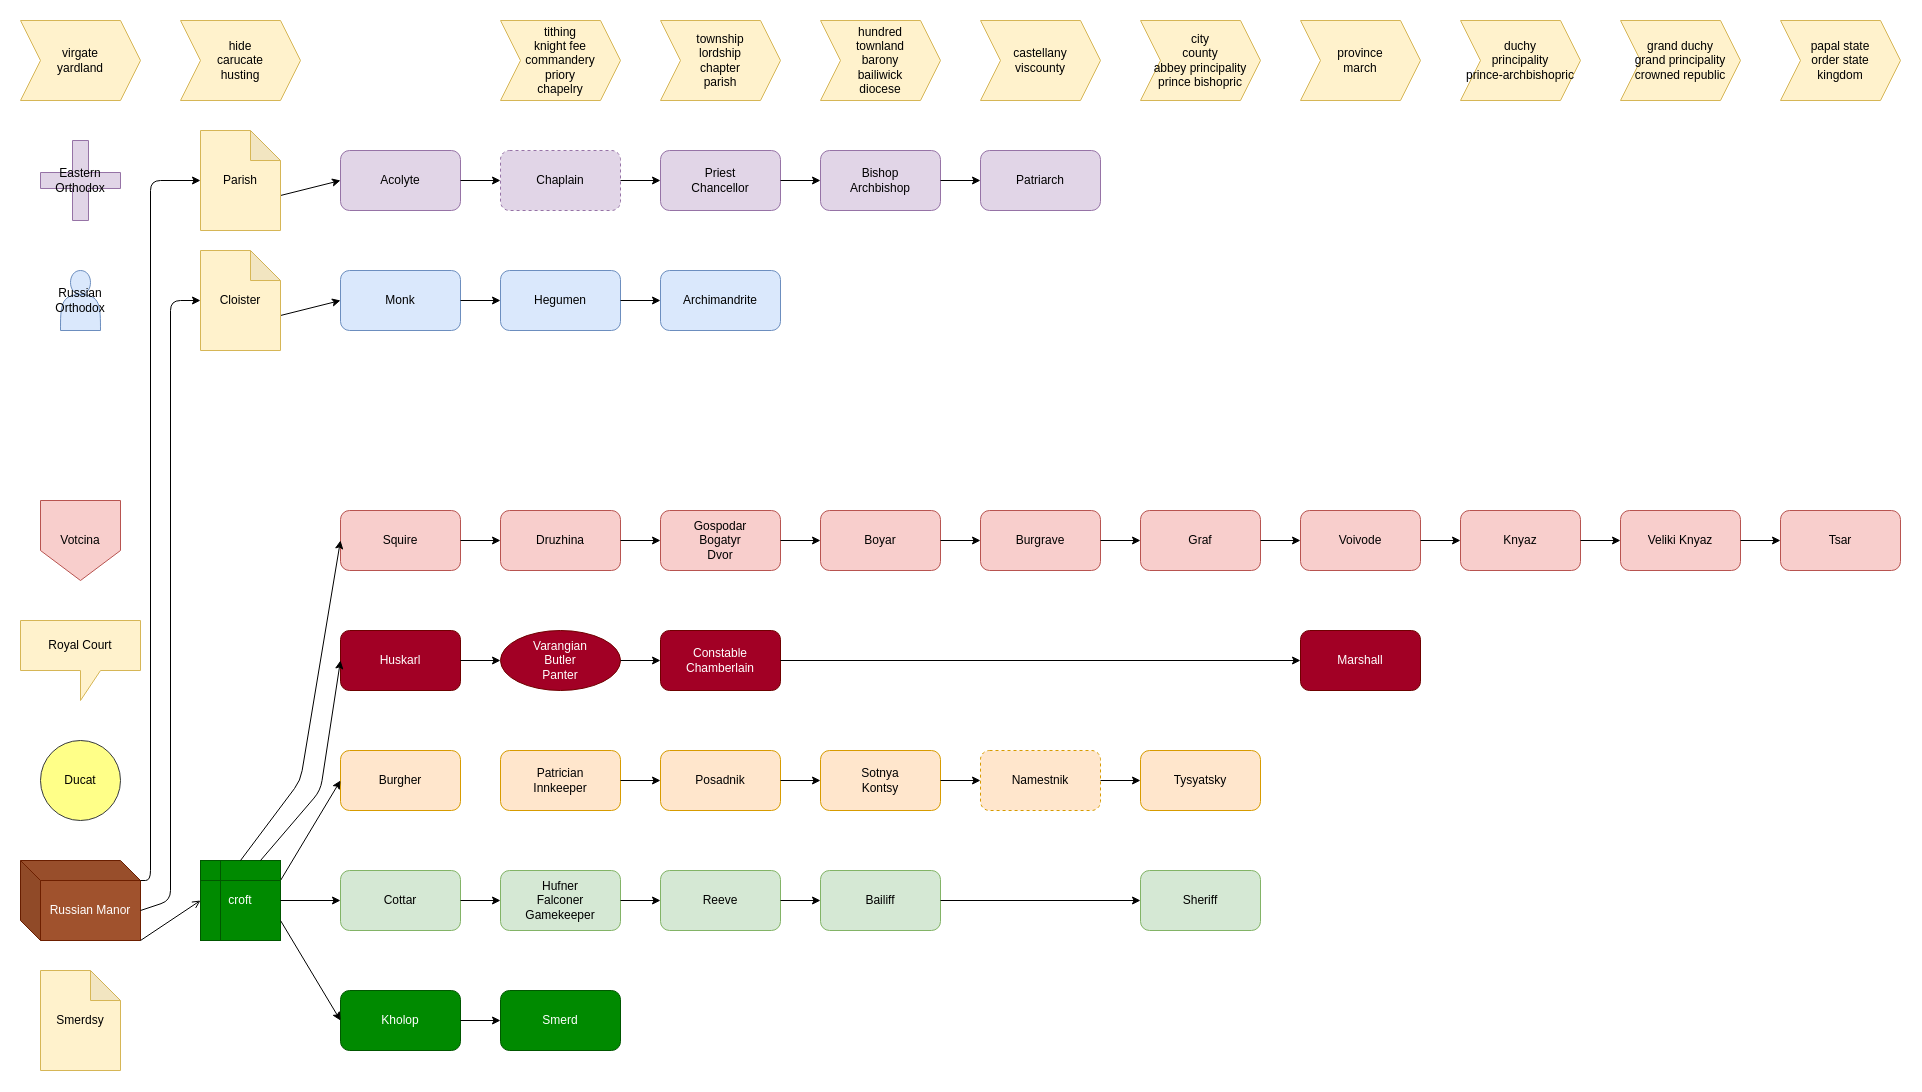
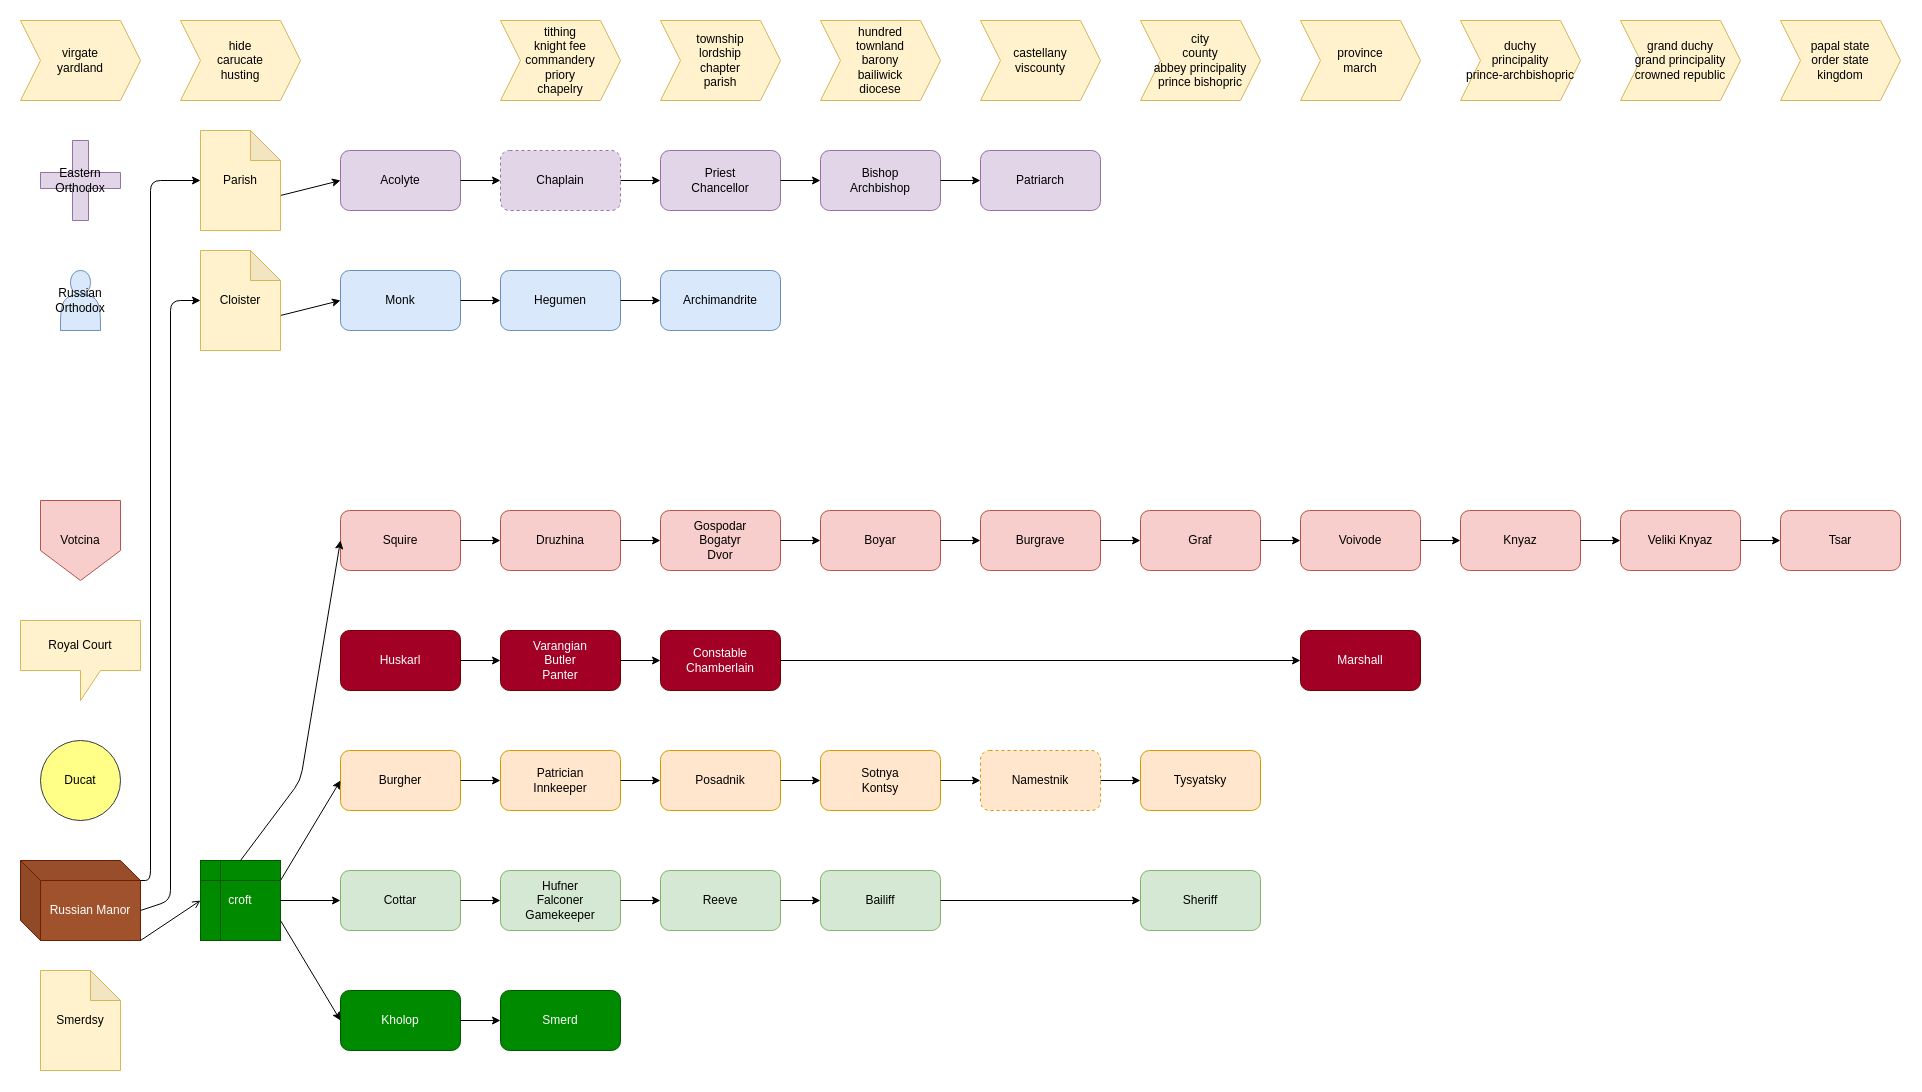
node "Varangian Butler Panter": shape ellipse -> rounded rectangle
edge "croft" -> "Huskarl": removed
edge "Burgher" -> "Patrician Innkeeper": added
